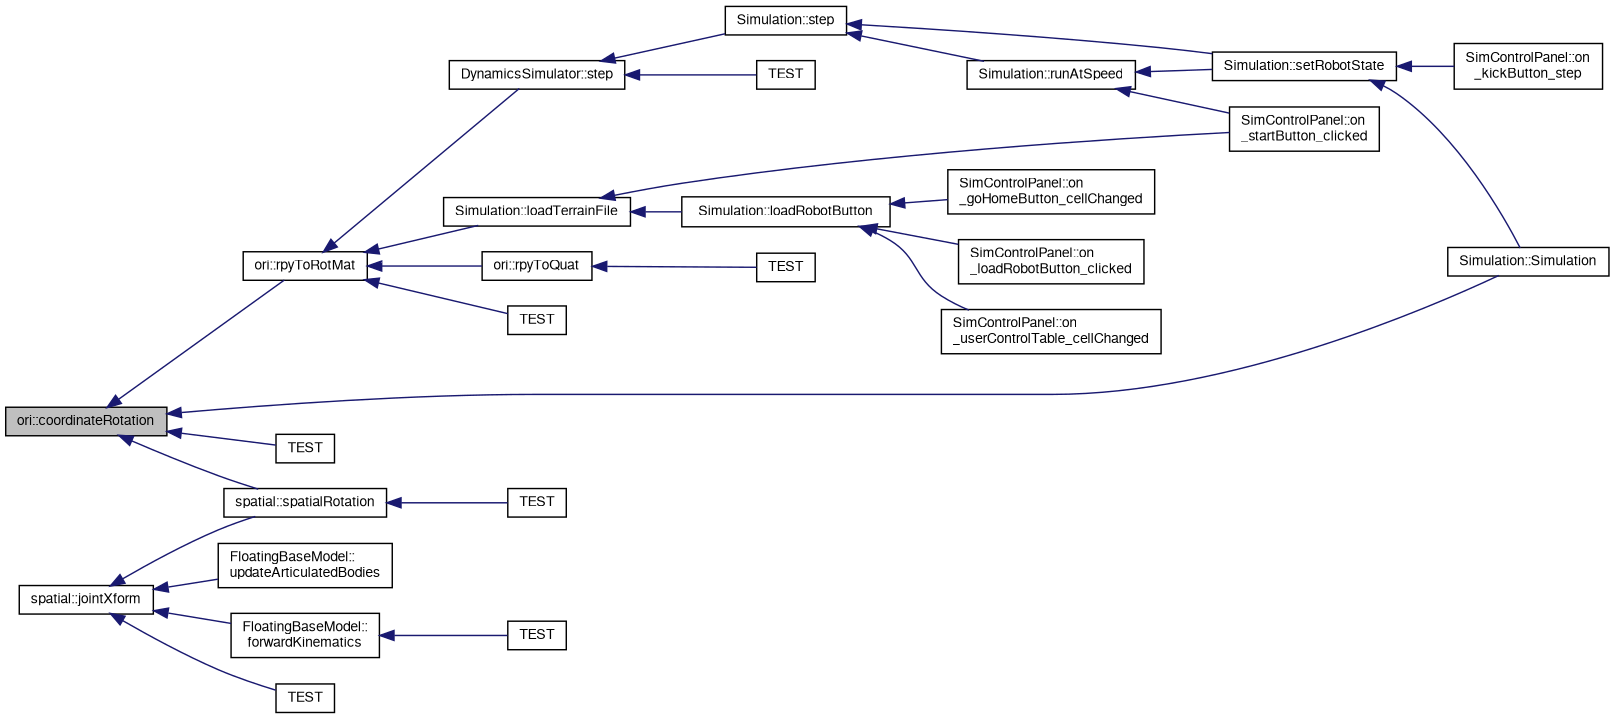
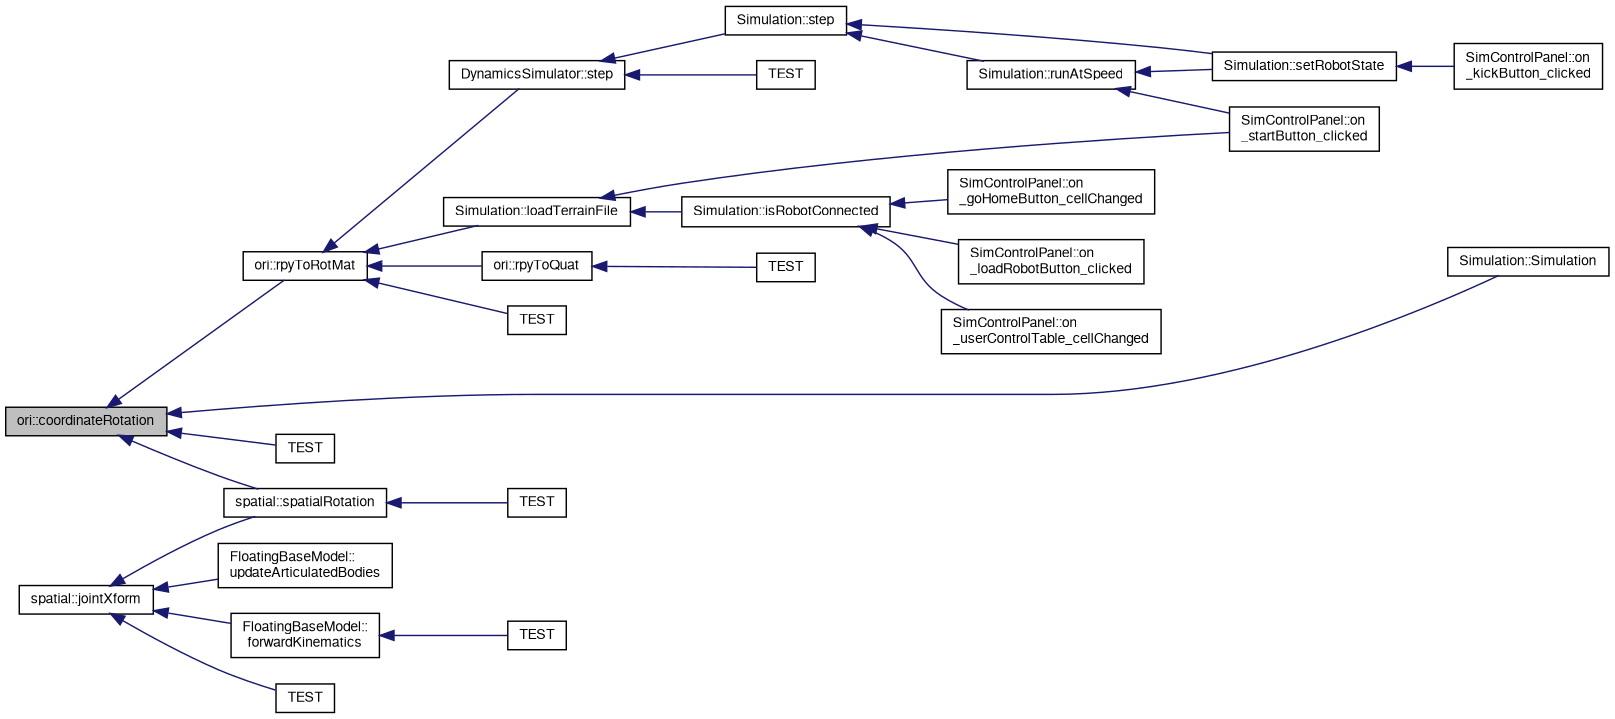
node "SimControlPanel::on _kickButton_step": label "SimControlPanel::on _kickButton_step" -> "SimControlPanel::on _kickButton_clicked"
edge "Simulation::Simulation" -> "Simulation::setRobotState": removed
node "Simulation::loadRobotButton": label "Simulation::loadRobotButton" -> "Simulation::isRobotConnected"
